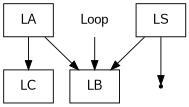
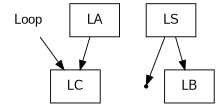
edge "Loop" -> "LB": now "Loop" -> "LC"
edge "LA" -> "LB": removed
